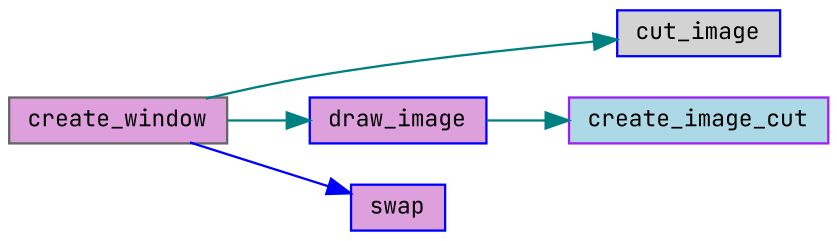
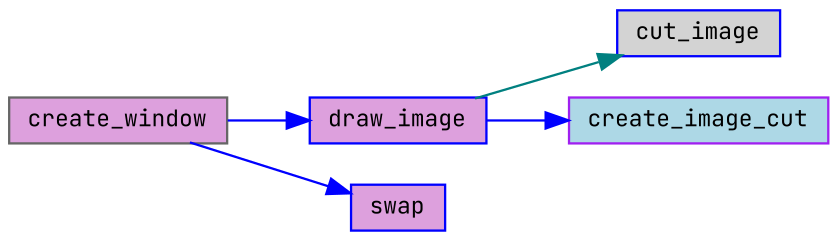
edge "create_window" -> "cut_image": now "draw_image" -> "cut_image"
edge "create_window" -> "draw_image": color teal -> blue
edge "draw_image" -> "create_image_cut": color teal -> blue
